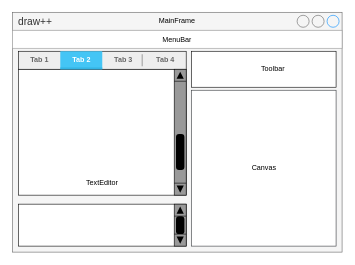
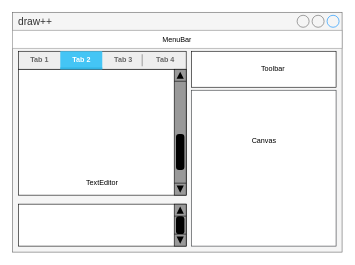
node "MainFrame": removed
node "Canvas": moved (264, 168) -> (264, 141)
